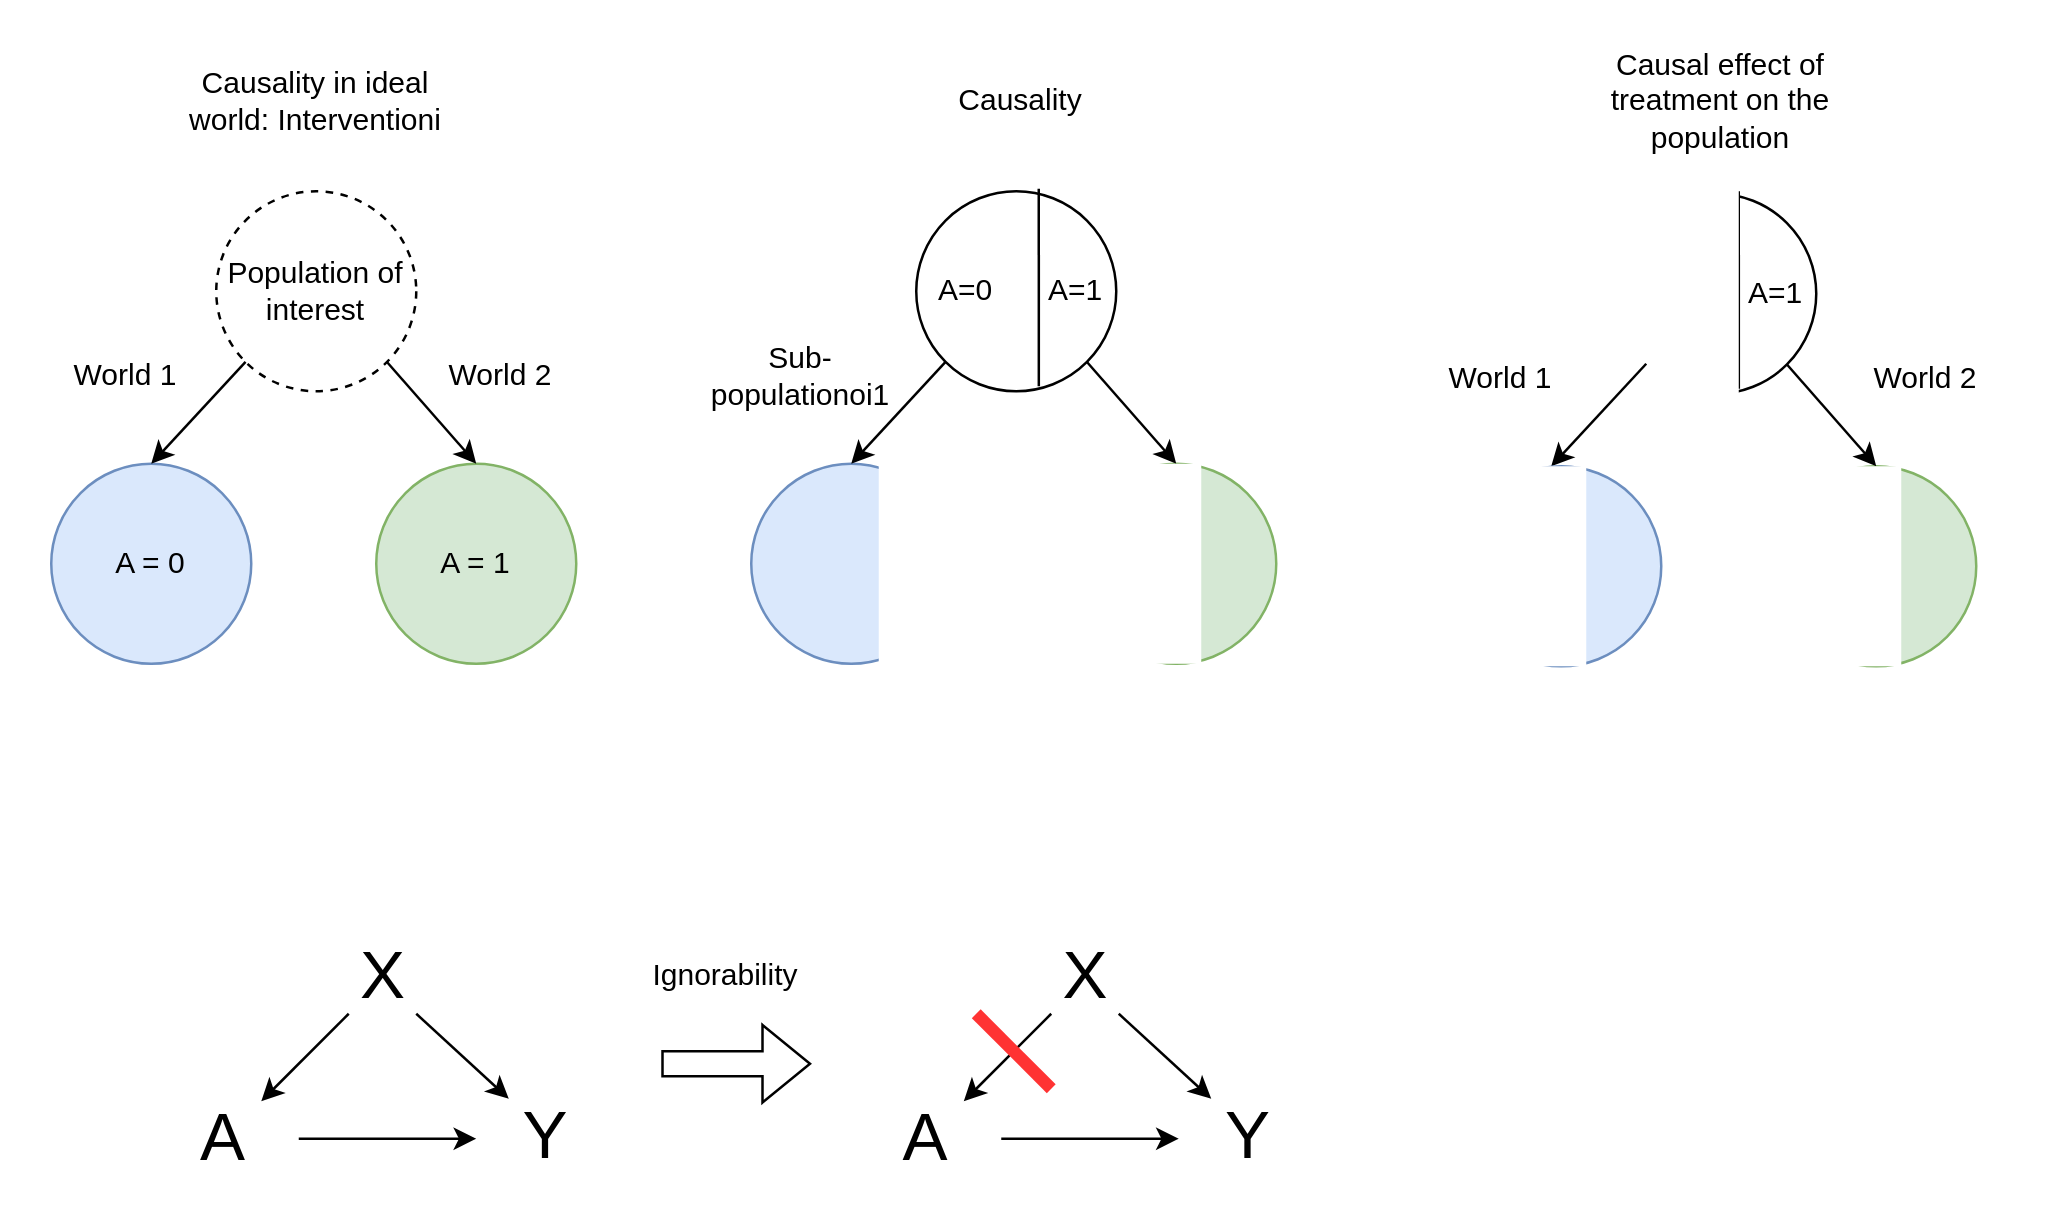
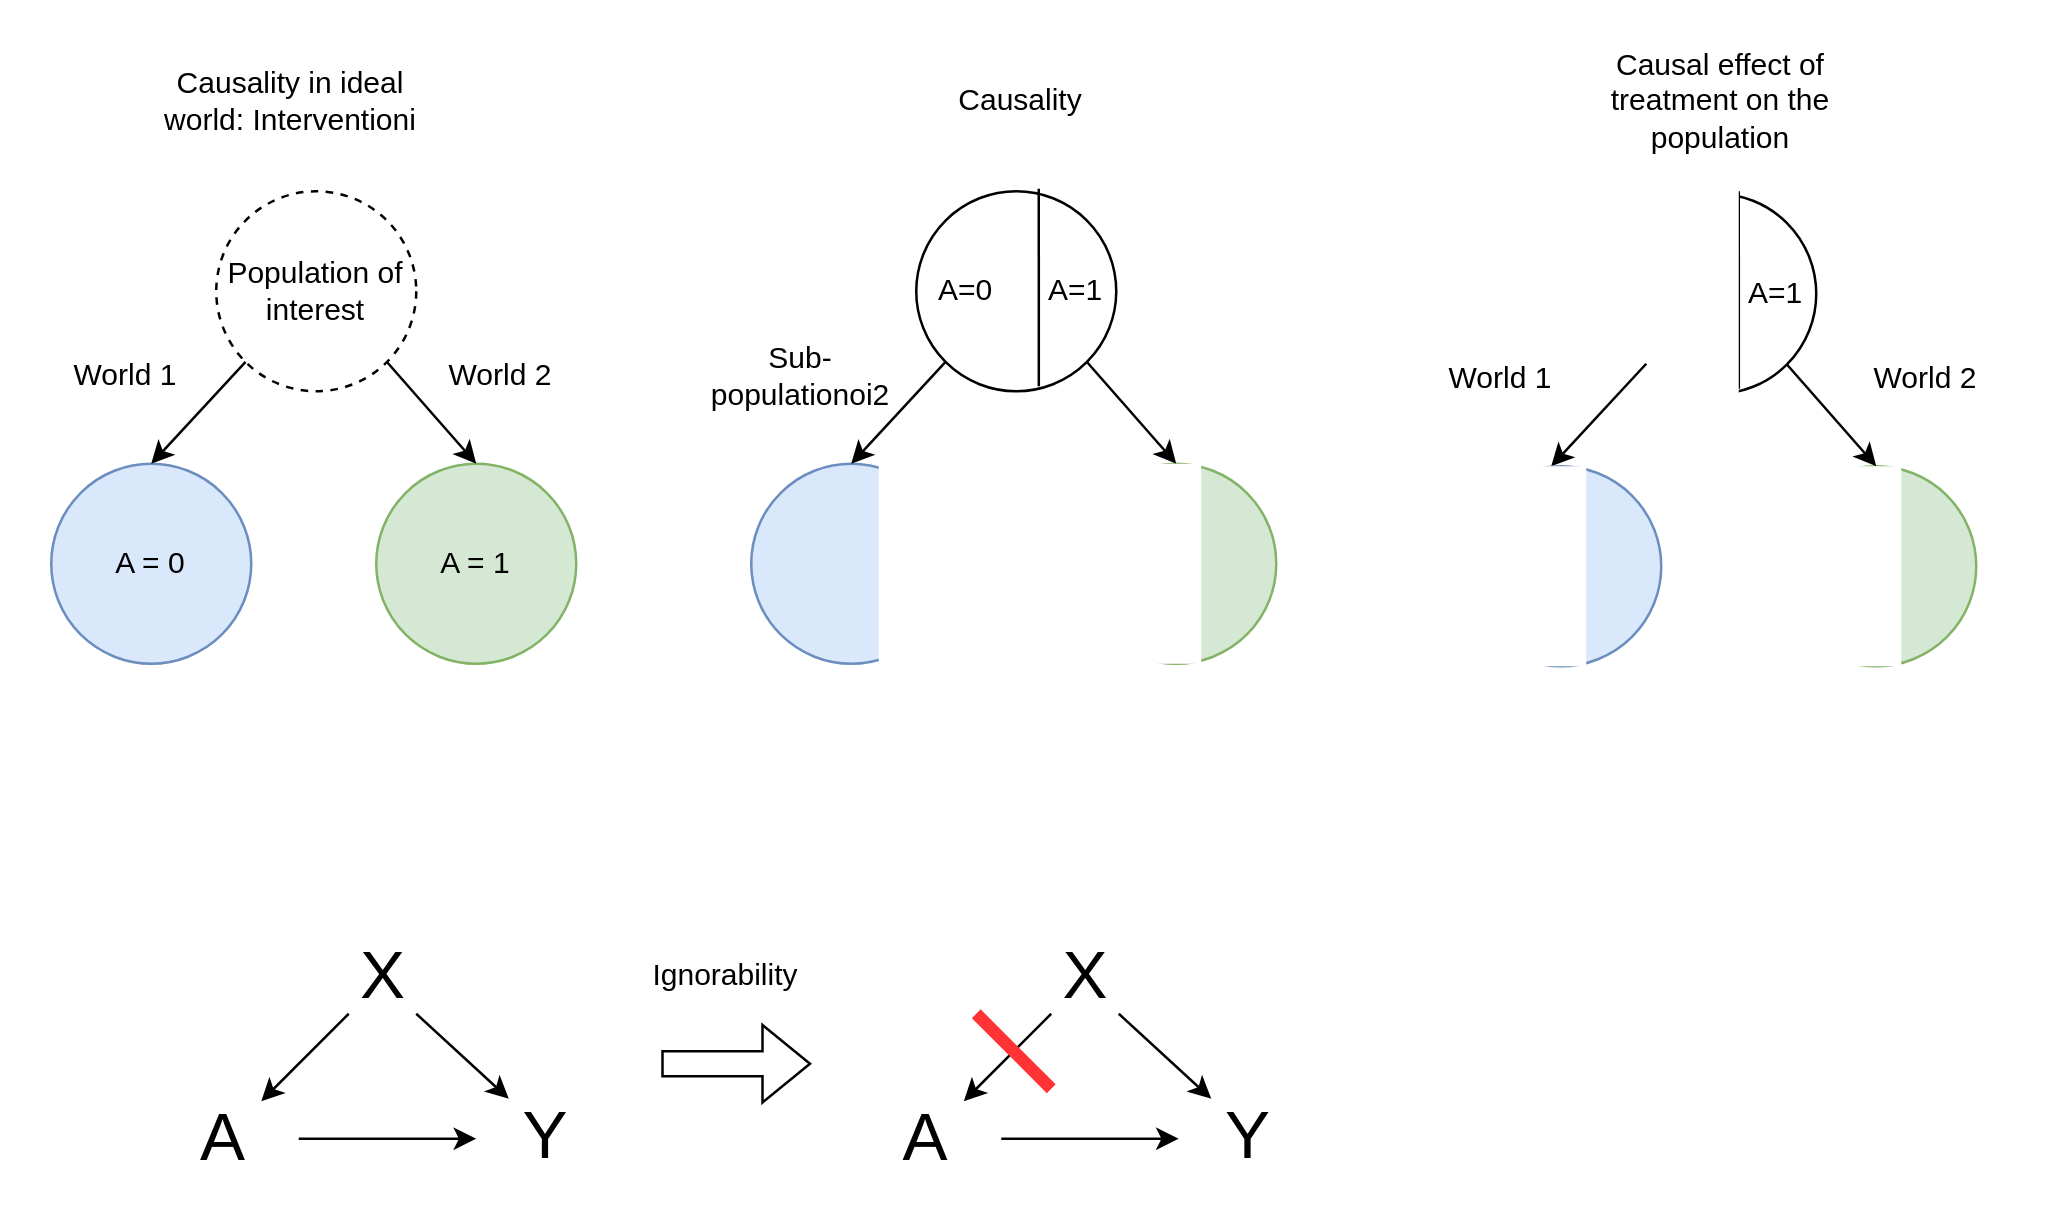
node "Causality in ideal world: Interventioni": moved (316, 101) -> (291, 101)
node "Sub-populationoi1": label "Sub-populationoi1" -> "Sub-populationoi2"
